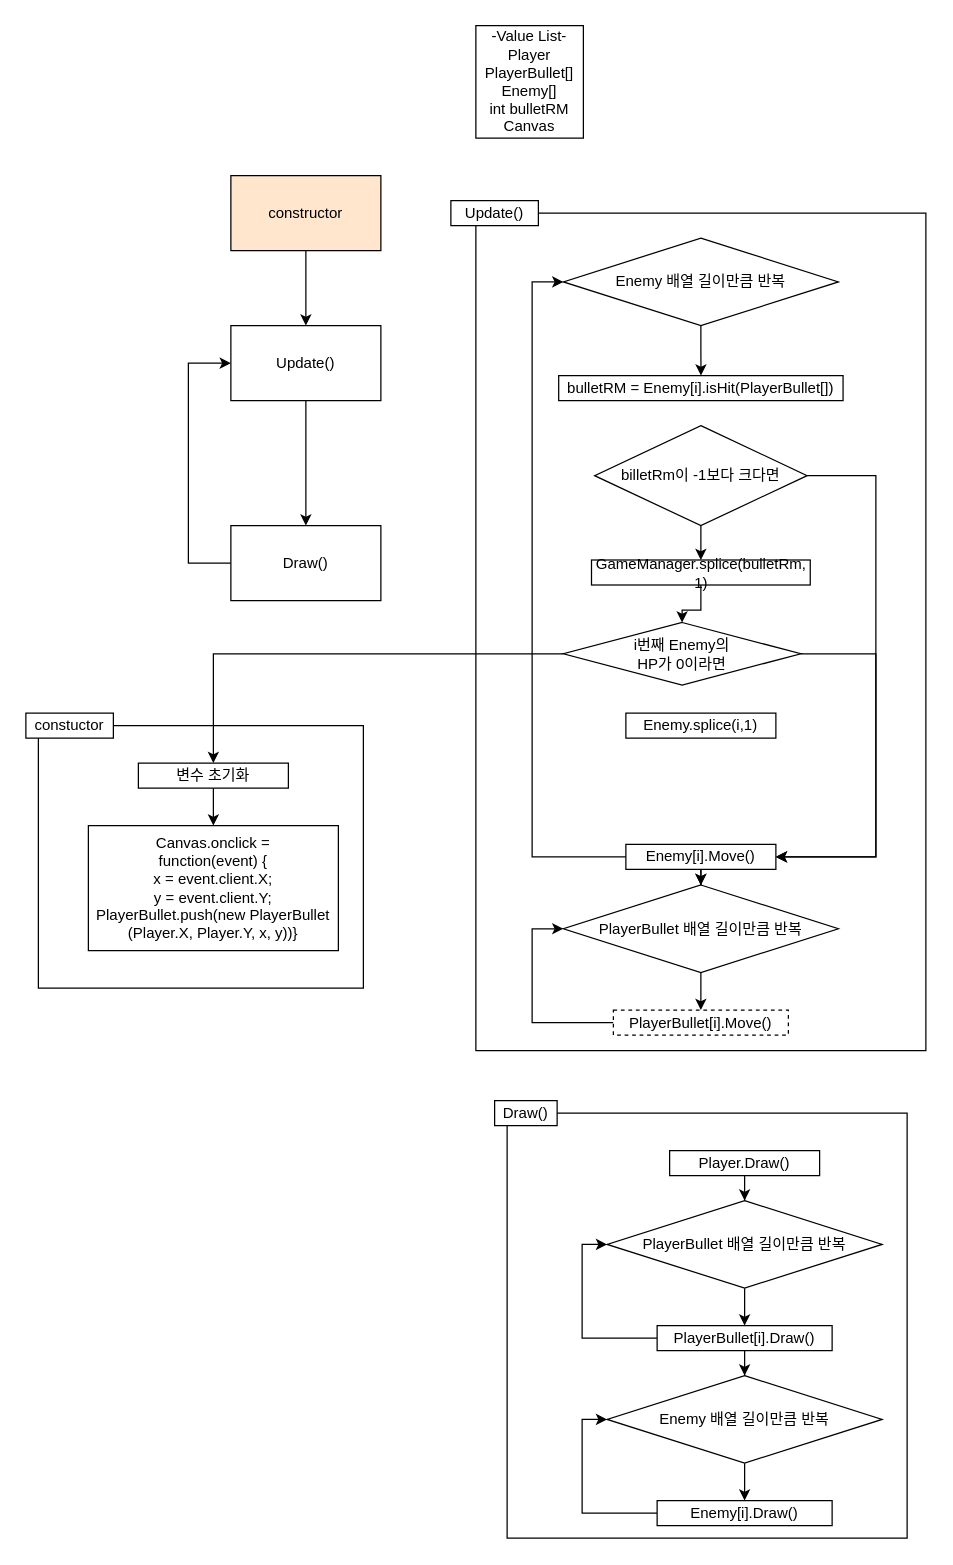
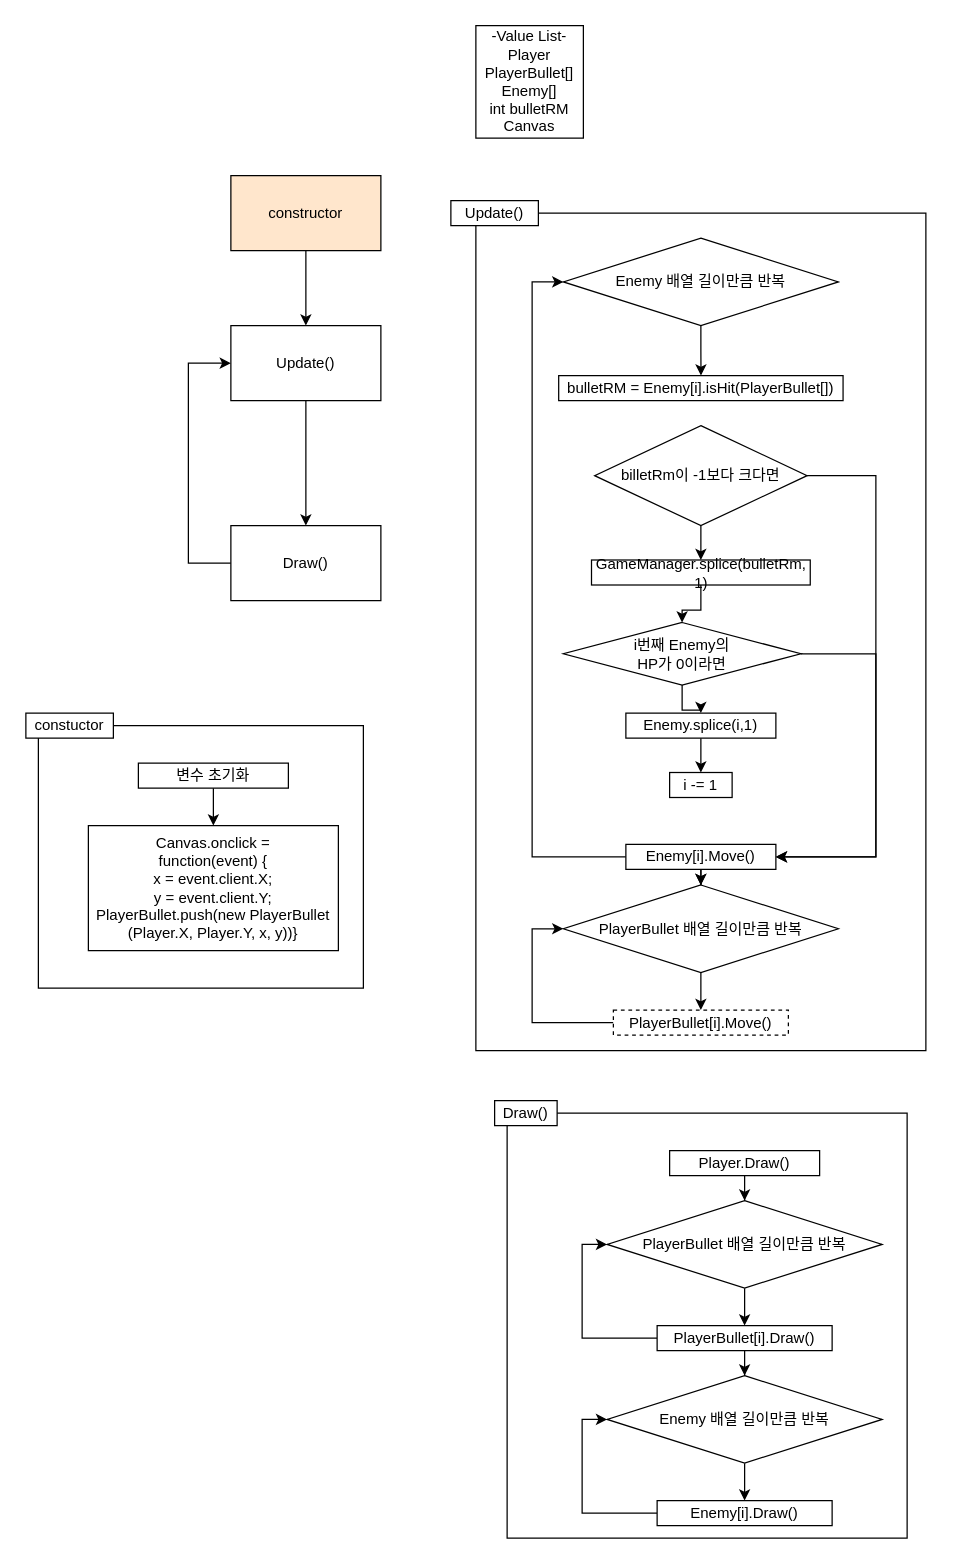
edge "i번째 Enemy의 HP가 0이라면" -> "변수 초기화": now "i번째 Enemy의 HP가 0이라면" -> "Enemy.splice(i,1)"
edge "Enemy.splice(i,1)" -> "i -= 1": added
node "i -= 1": added
